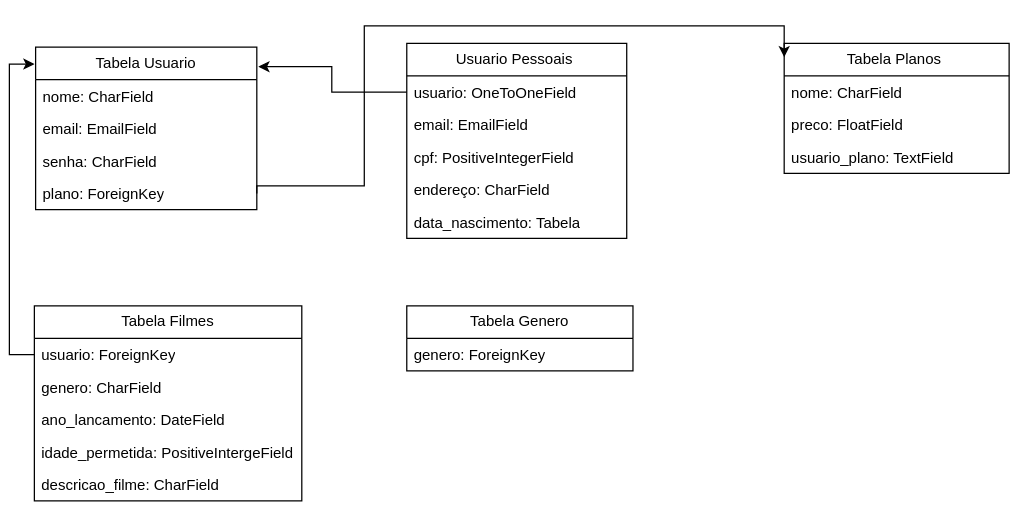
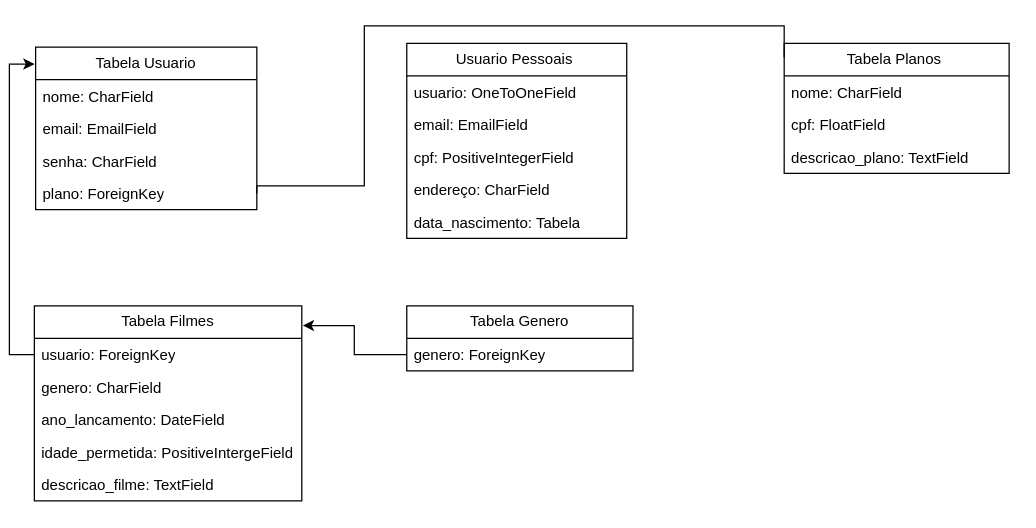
edge "usuario: OneToOneField" -> "Tabela Usuario": removed
edge "plano: ForeignKey" -> "Tabela Planos": arrowhead classic -> none
node "preco: FloatField": label "preco: FloatField" -> "cpf: FloatField"
node "usuario_plano: TextField": label "usuario_plano: TextField" -> "descricao_plano: TextField"
edge "genero: ForeignKey" -> "Tabela Filmes": added
node "descricao_filme: CharField": label "descricao_filme: CharField" -> "descricao_filme: TextField"
